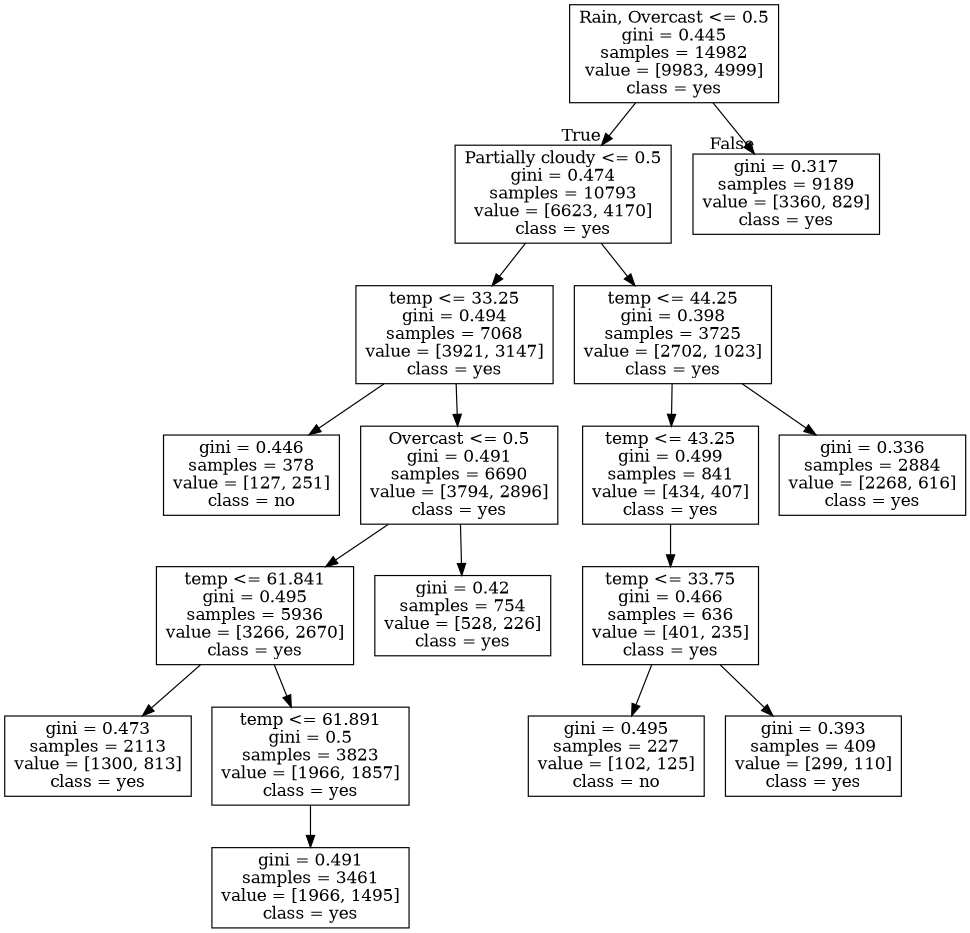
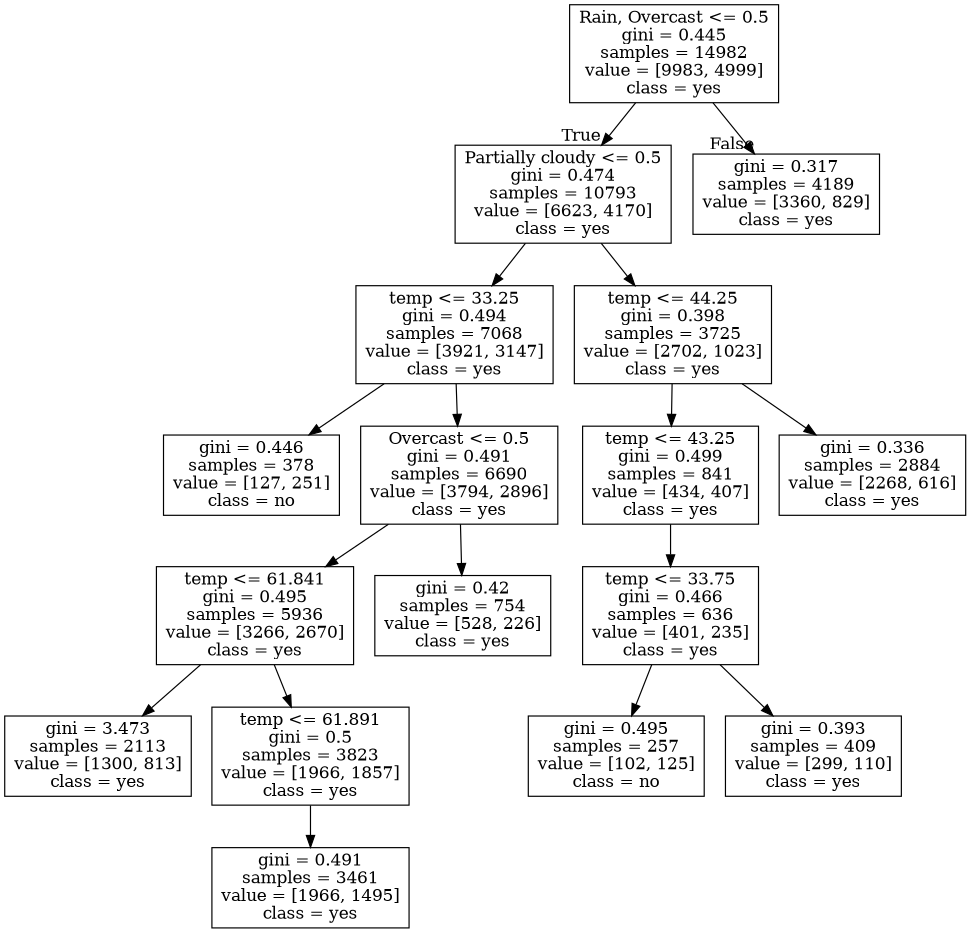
node "gini = 0.317 samples = 9189 value = [3360, 829] class = yes": label "gini = 0.317 samples = 9189 value = [3360, 829] class = yes" -> "gini = 0.317 samples = 4189 value = [3360, 829] class = yes"
node "gini = 0.473 samples = 2113 value = [1300, 813] class = yes": label "gini = 0.473 samples = 2113 value = [1300, 813] class = yes" -> "gini = 3.473 samples = 2113 value = [1300, 813] class = yes"
node "gini = 0.495 samples = 227 value = [102, 125] class = no": label "gini = 0.495 samples = 227 value = [102, 125] class = no" -> "gini = 0.495 samples = 257 value = [102, 125] class = no"
